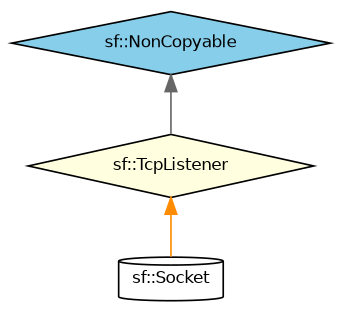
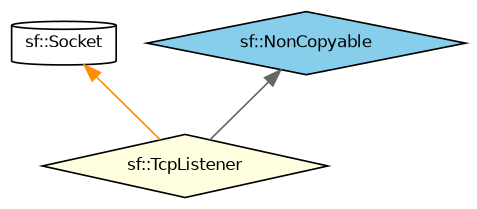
edge "sf::Socket" -> "sf::TcpListener": reversed
